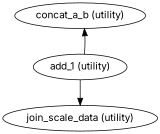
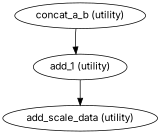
edge "add_1 (utility)" -> "concat_a_b (utility)": reversed
node "join_scale_data (utility)": label "join_scale_data (utility)" -> "add_scale_data (utility)"
